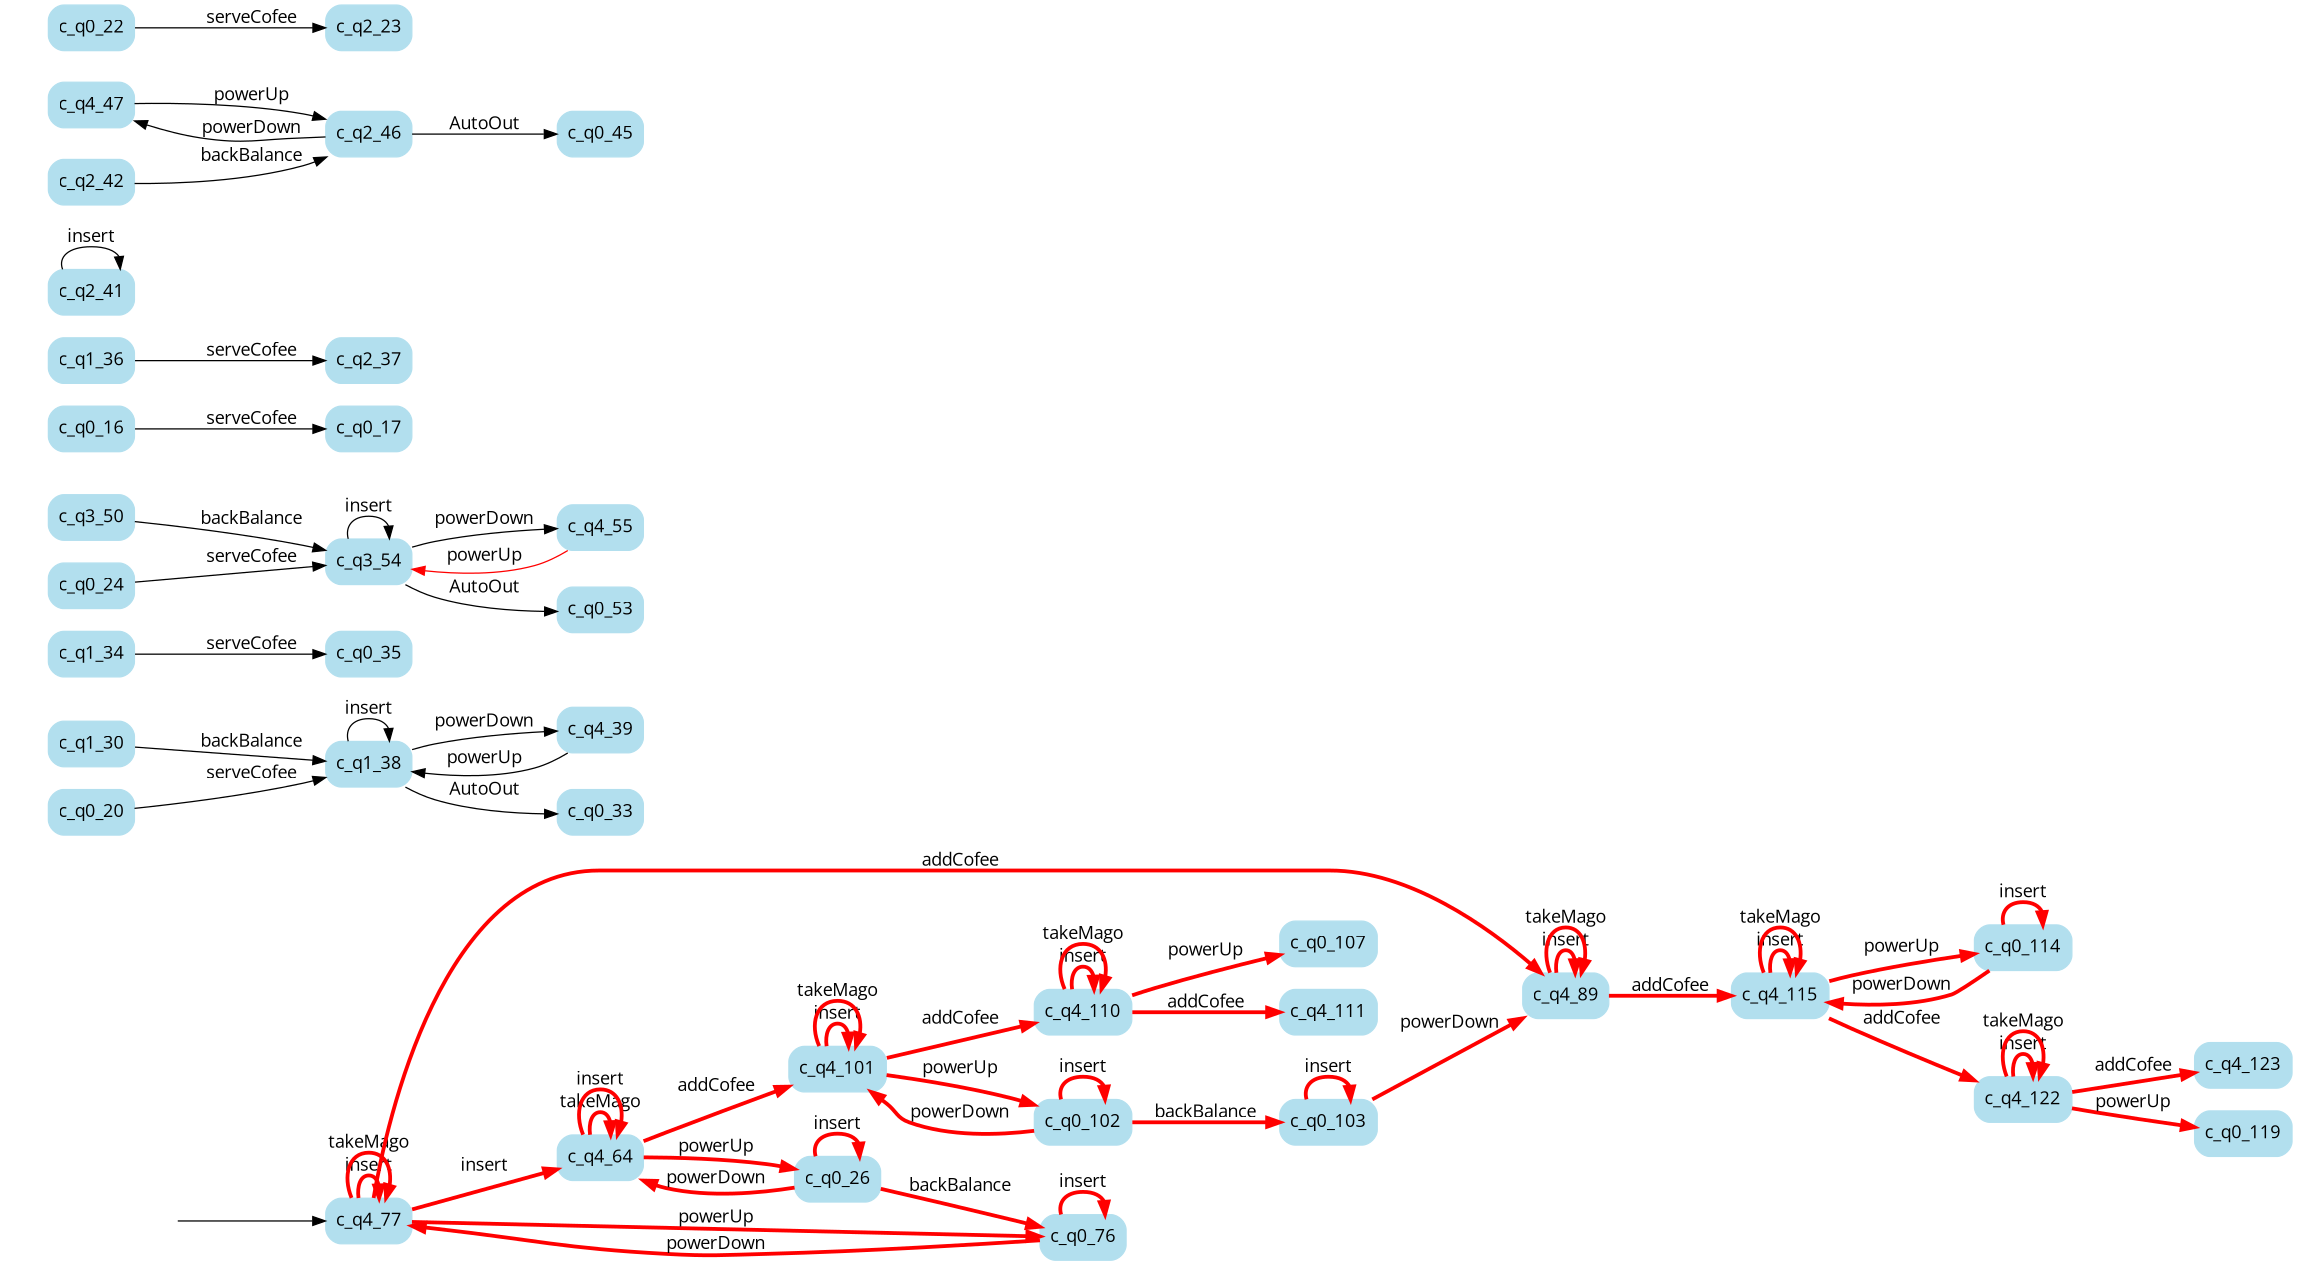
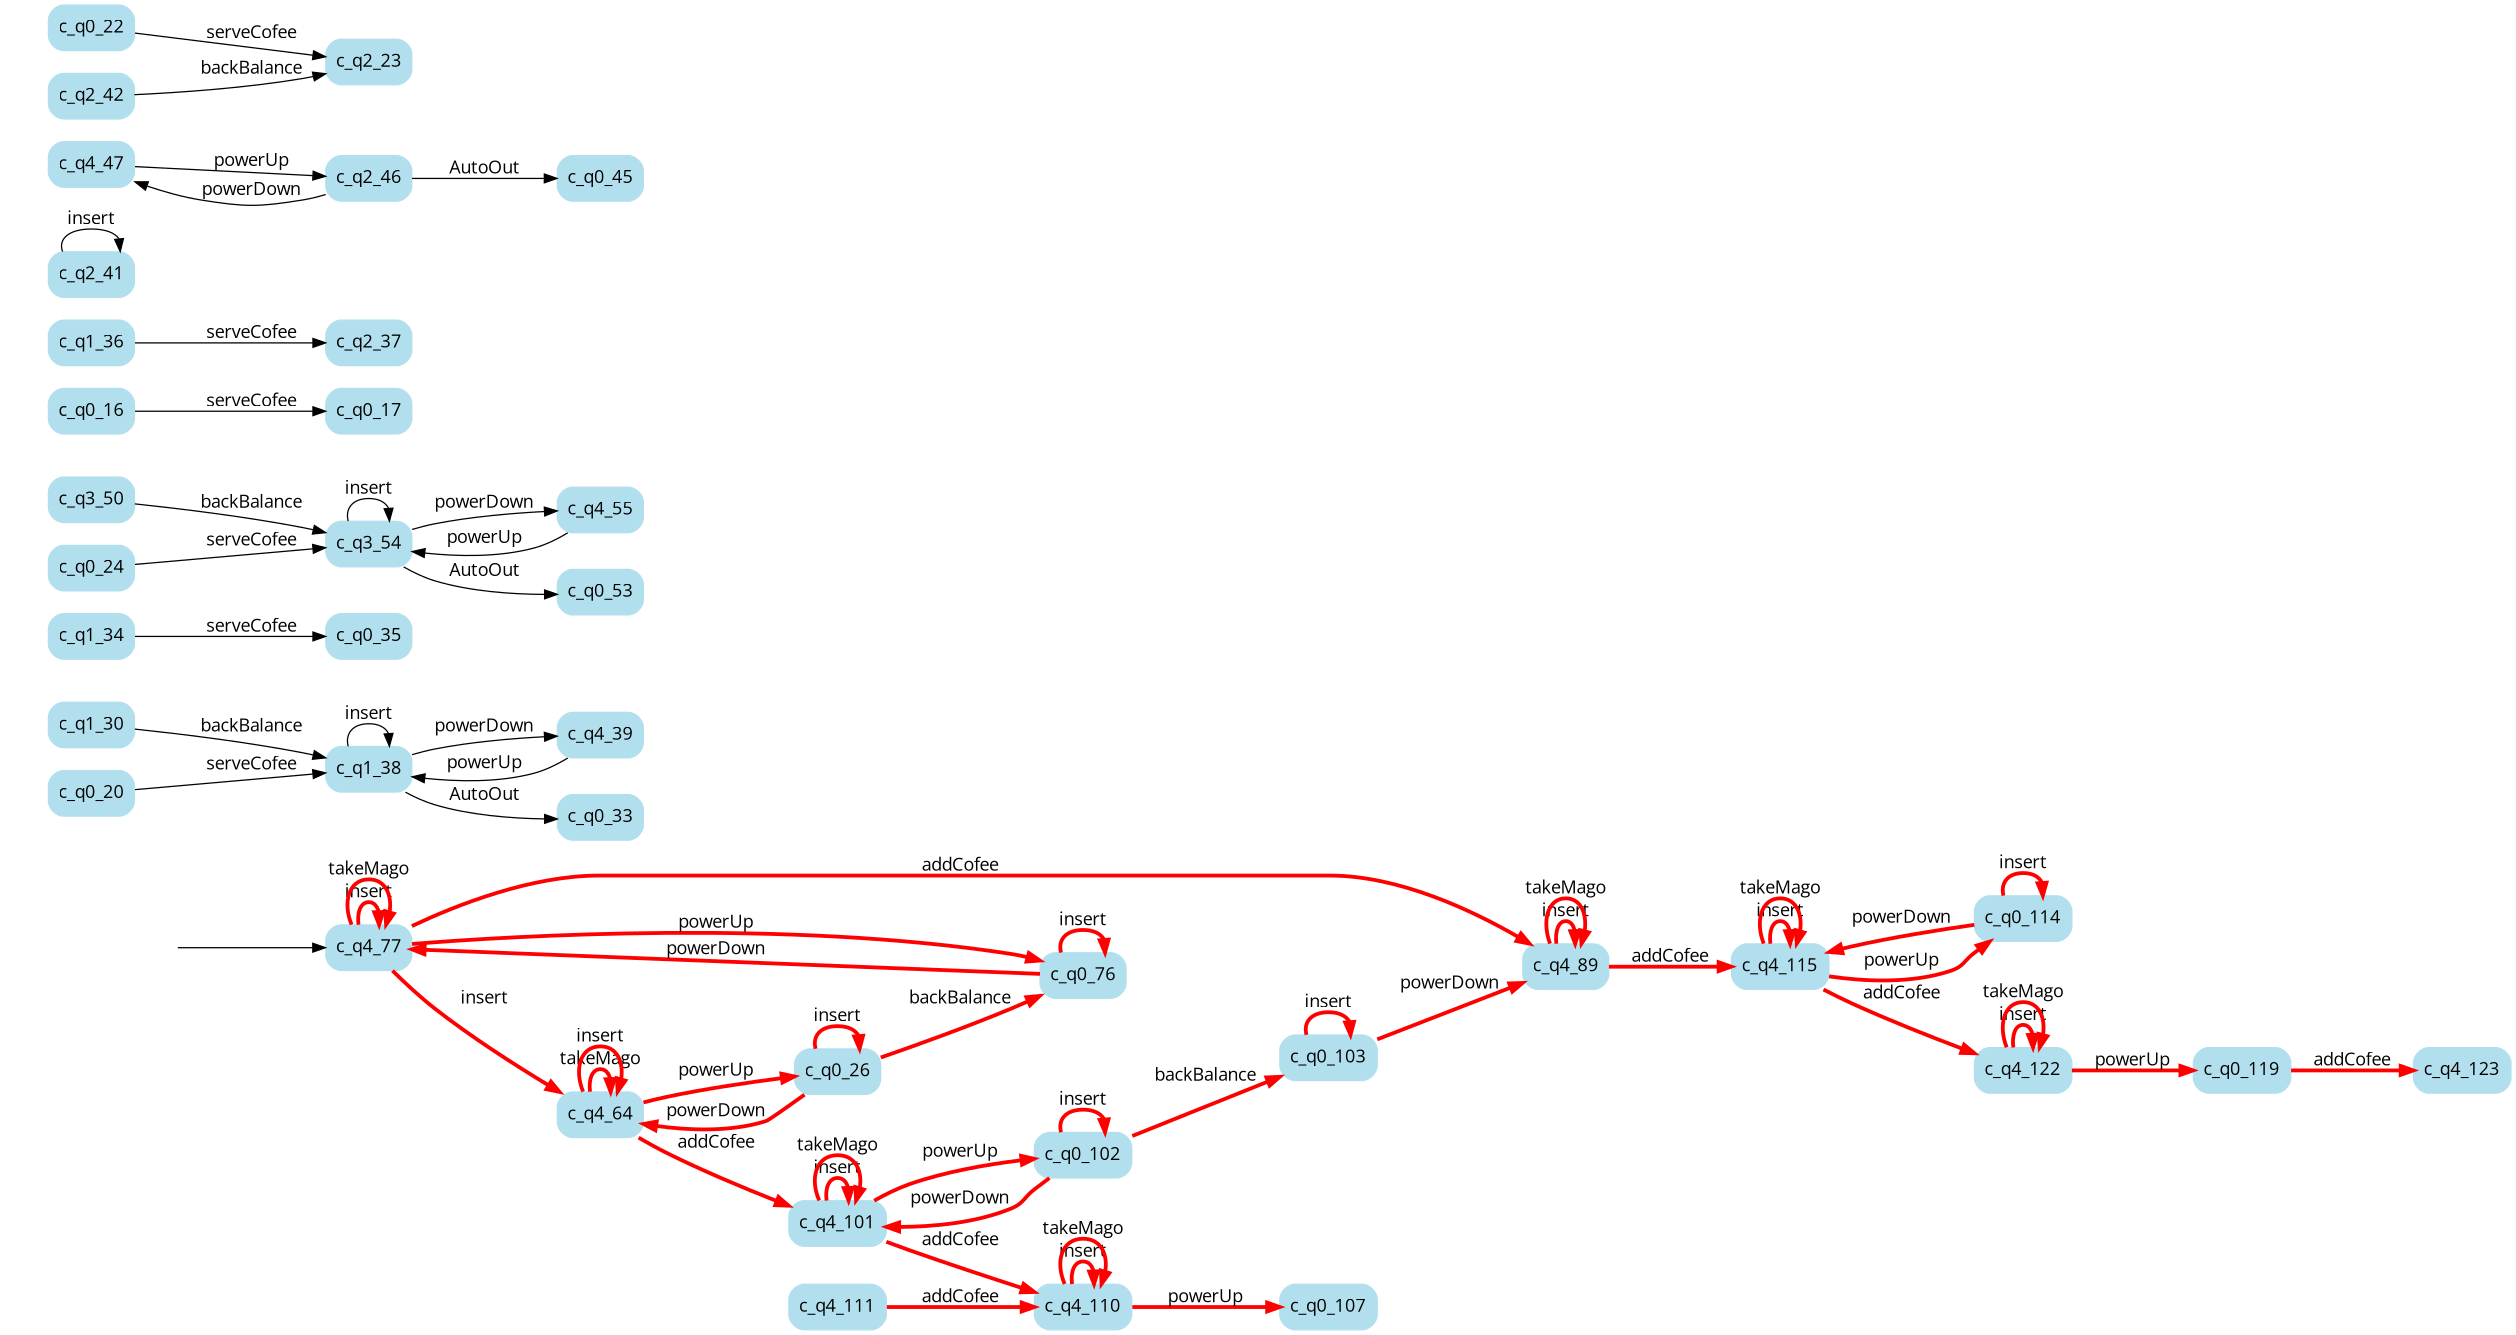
edge "c_q2_42" -> "c_q2_46": now "c_q2_42" -> "c_q2_23"
edge "c_q4_55" -> "c_q3_54": color red -> black
edge "c_q4_110" -> "c_q4_111": reversed
edge "c_q4_122" -> "c_q4_123": now "c_q0_119" -> "c_q4_123"
